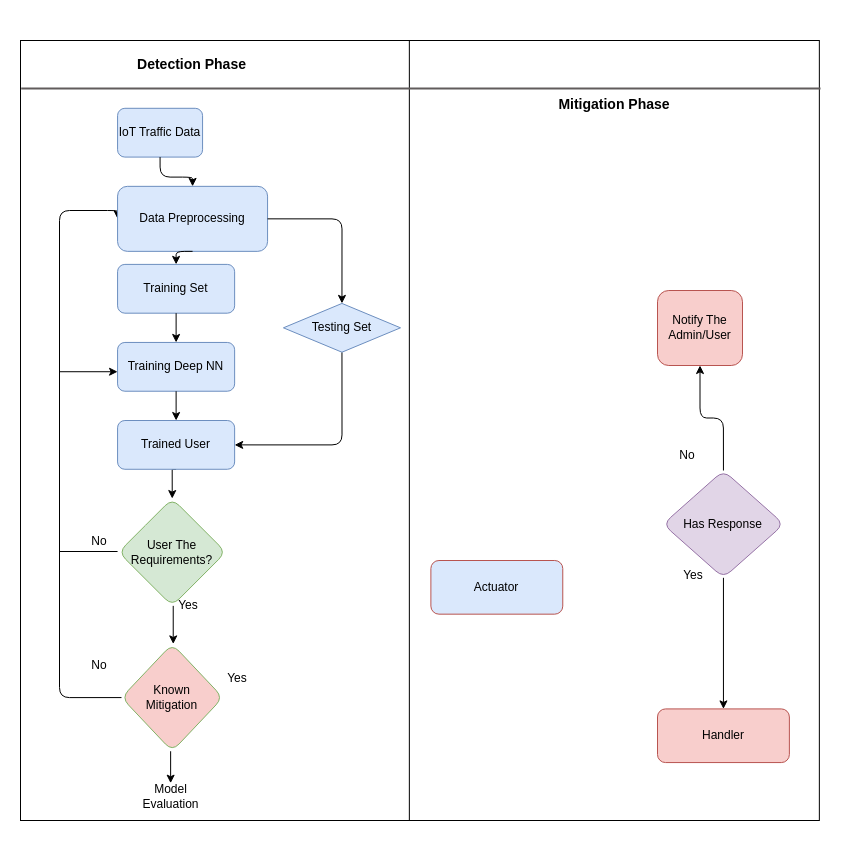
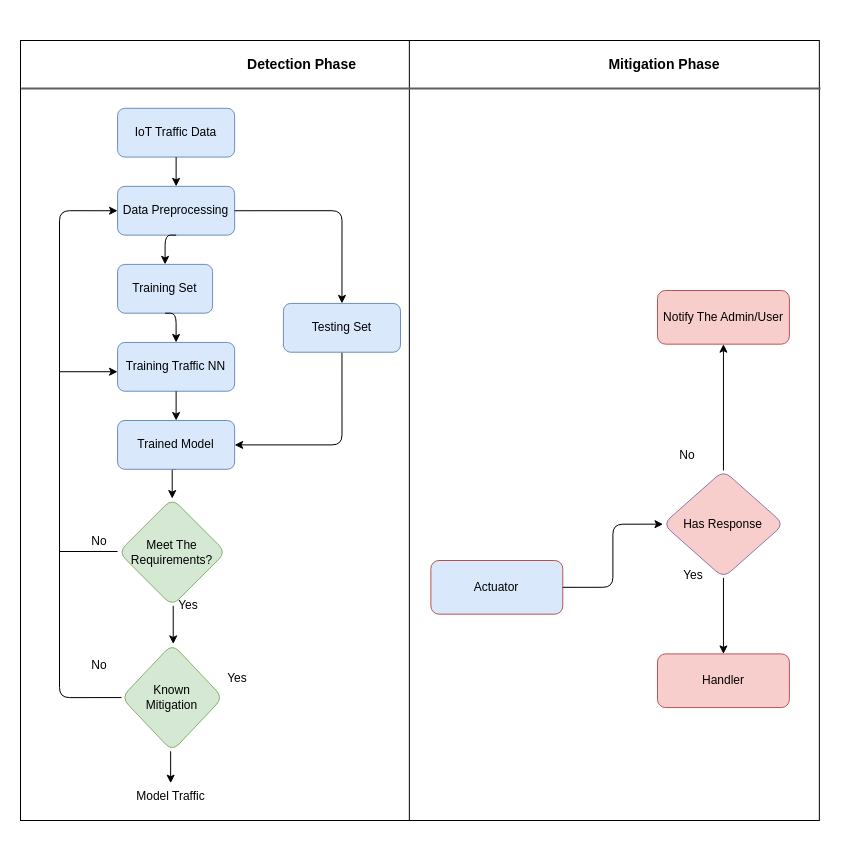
node "Detection Phase": moved (192, 64) -> (302, 64)
node "Mitigation Phase": moved (615, 104) -> (665, 64)
node "IoT Traffic Data": size 85x49 -> 117x49
node "Data Preprocessing": size 150x65 -> 117x49
node "Training Set": size 117x49 -> 95x49
node "Testing Set": shape diamond -> rounded rectangle
node "Notify The Admin/User": size 85x75 -> 132x54
node "Training Deep NN": label "Training Deep NN" -> "Training Traffic NN"
node "Trained User": label "Trained User" -> "Trained Model"
node "Has Response": fillcolor #e1d5e7 -> #f8cecc
node "User The Requirements?": label "User The Requirements?" -> "Meet The Requirements?"
edge "Actuator" -> "Has Response": added
node "Known Mitigation": fillcolor #f8cecc -> #d5e8d4
node "Handler": moved (723, 736) -> (723, 681)
node "Model Evaluation": label "Model Evaluation" -> "Model Traffic"
